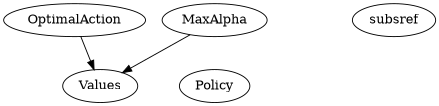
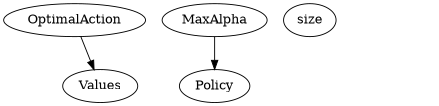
node "size": added
node "subsref": removed
edge "MaxAlpha" -> "Values": now "MaxAlpha" -> "Policy"
